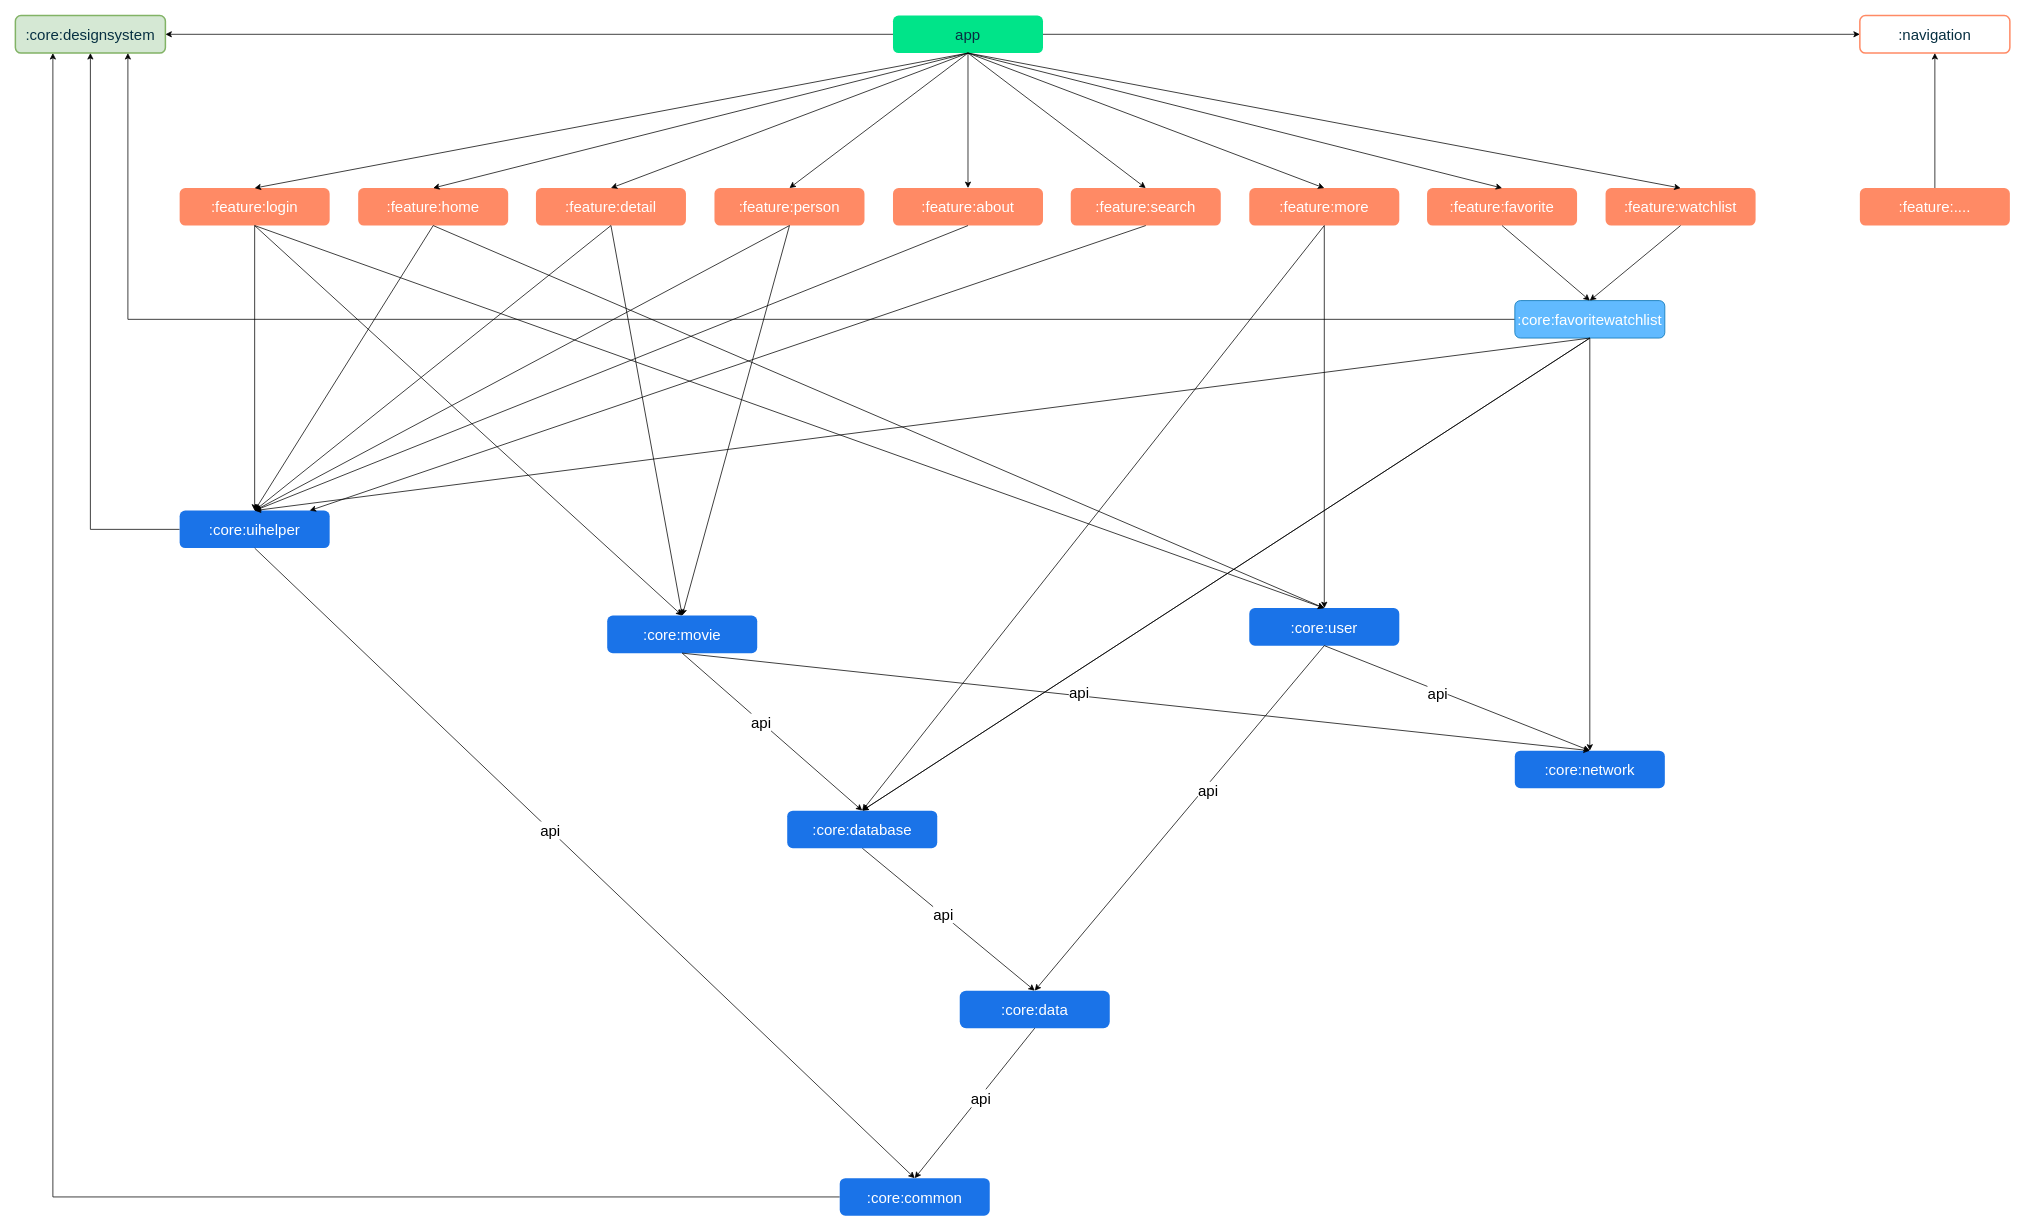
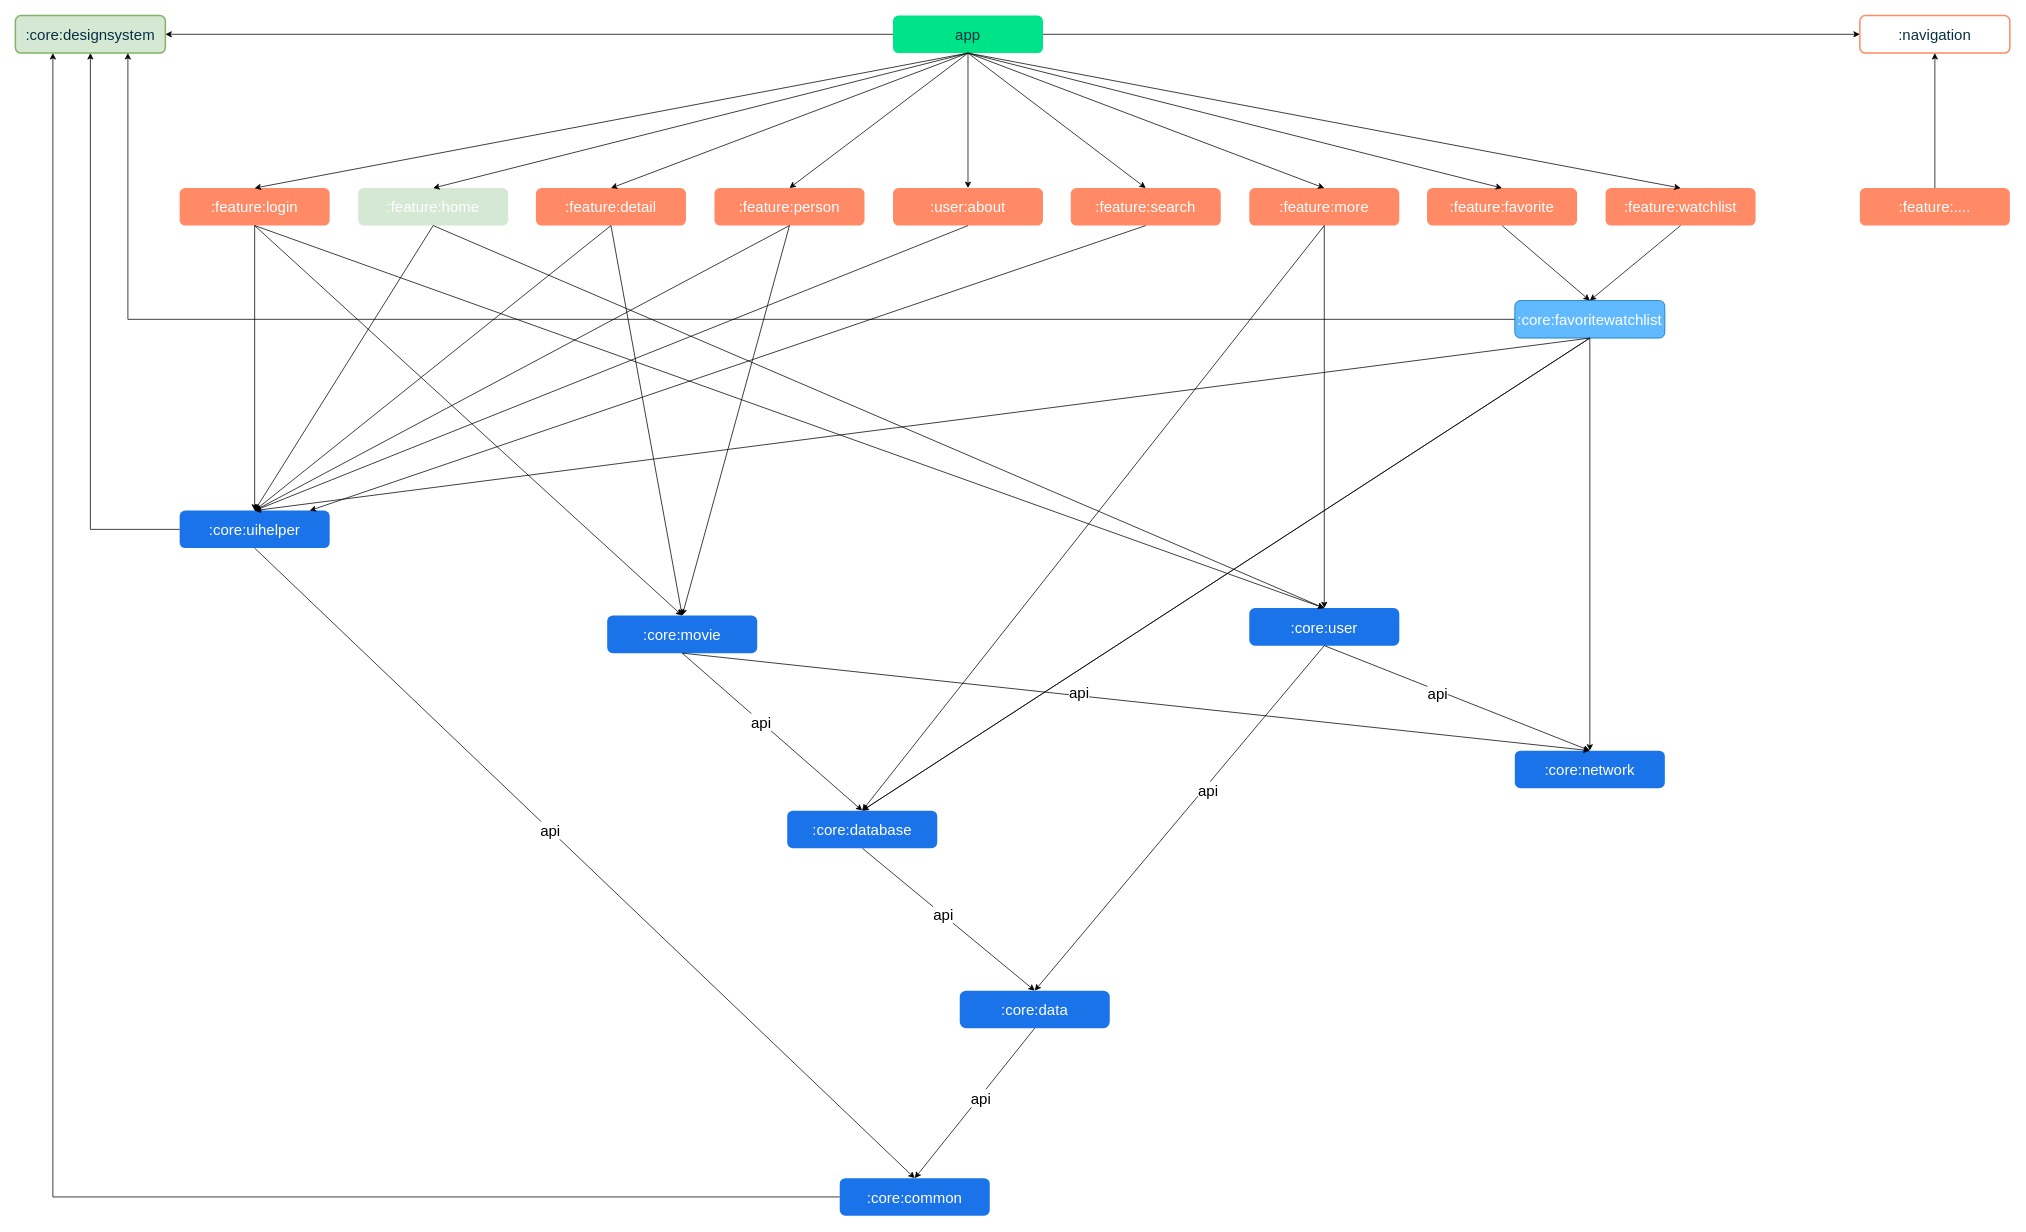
node ":feature:home": fillcolor #ff8a65 -> #d5e8d4
node ":feature:about": label ":feature:about" -> ":user:about"
